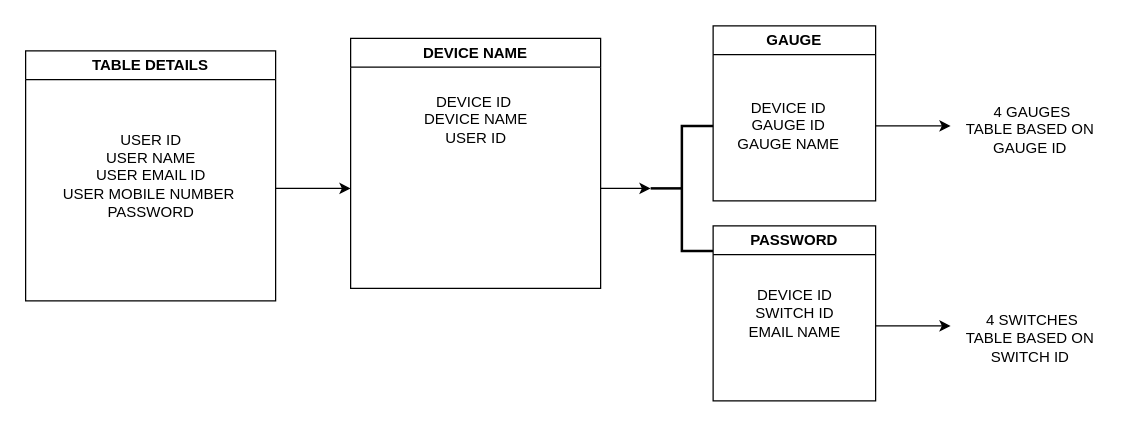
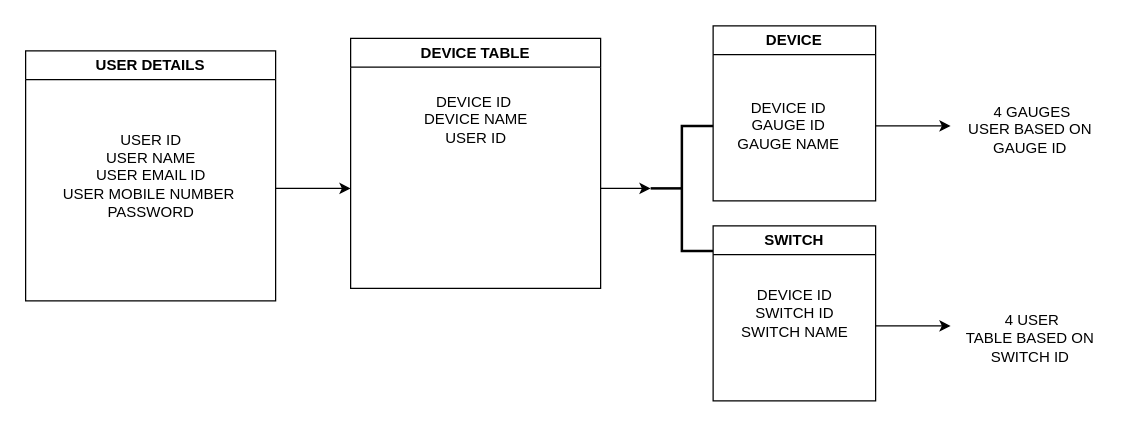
node "GAUGE": label "GAUGE" -> "DEVICE"
node "DEVICE NAME": label "DEVICE NAME" -> "DEVICE TABLE"
node "TABLE DETAILS": label "TABLE DETAILS" -> "USER DETAILS"
node "4 GAUGES TABLE BASED ON GAUGE ID": label "4 GAUGES TABLE BASED ON GAUGE ID" -> "4 GAUGES USER BASED ON GAUGE ID"
node "PASSWORD": label "PASSWORD" -> "SWITCH"
node "DEVICE ID SWITCH ID EMAIL NAME": label "DEVICE ID SWITCH ID EMAIL NAME" -> "DEVICE ID SWITCH ID SWITCH NAME"
node "4 SWITCHES TABLE BASED ON SWITCH ID": label "4 SWITCHES TABLE BASED ON SWITCH ID" -> "4 USER TABLE BASED ON SWITCH ID"
